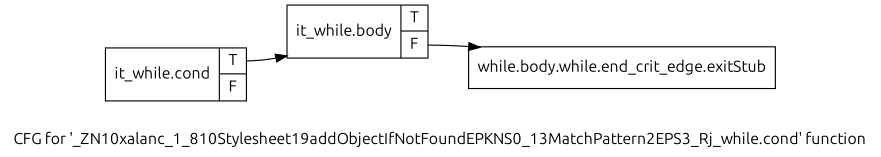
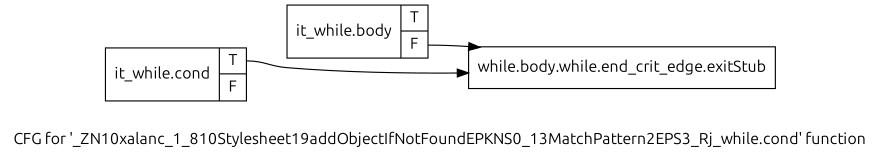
edge "it_while.cond" -> "it_while.body": now "it_while.cond" -> "while.body.while.end_crit_edge.exitStub"
